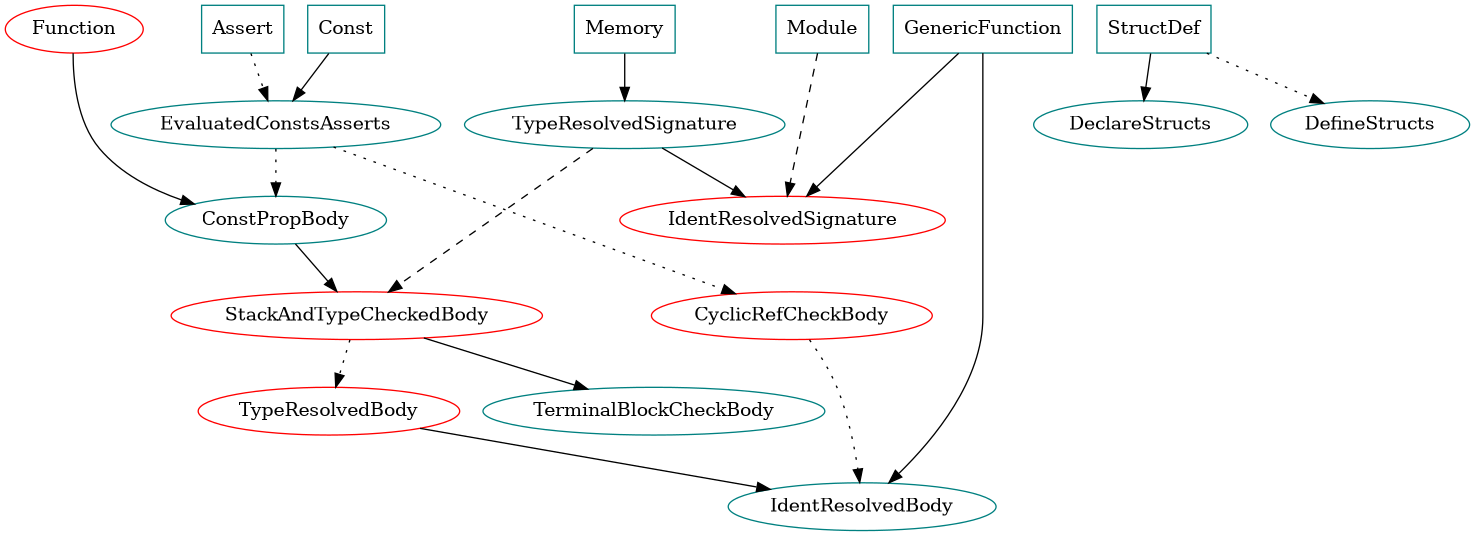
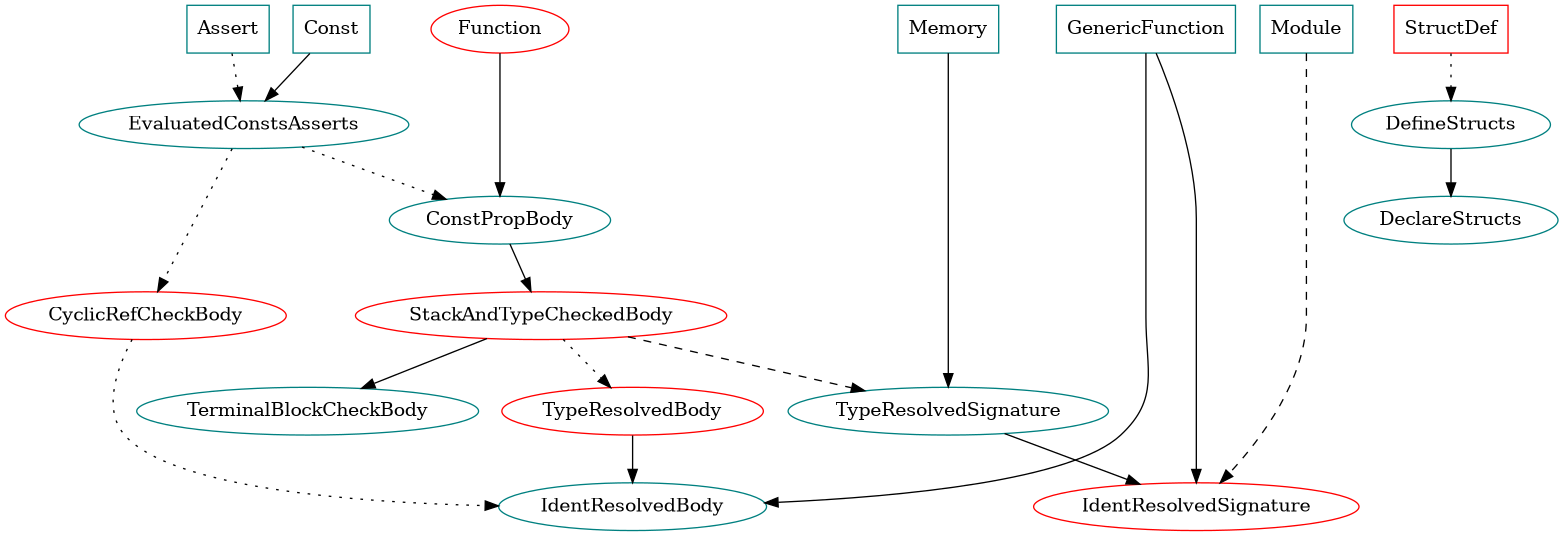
node "StructDef": color teal -> red
edge "StructDef" -> "DeclareStructs": now "DefineStructs" -> "DeclareStructs"
edge "TypeResolvedSignature" -> "StackAndTypeCheckedBody": reversed
